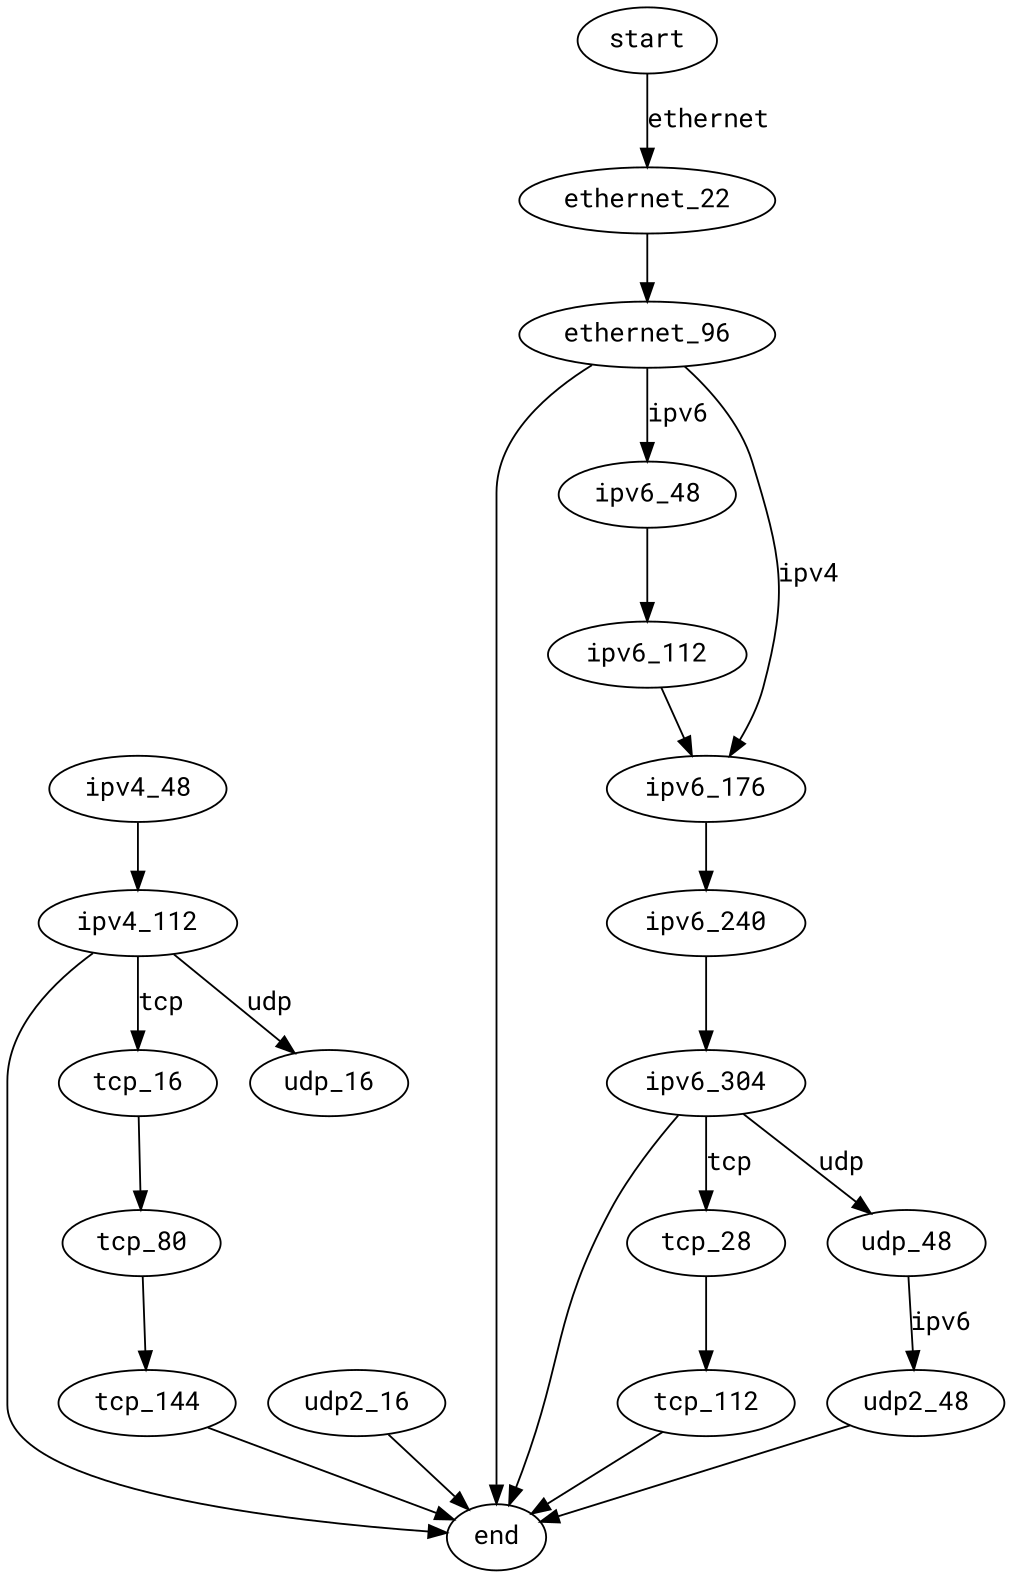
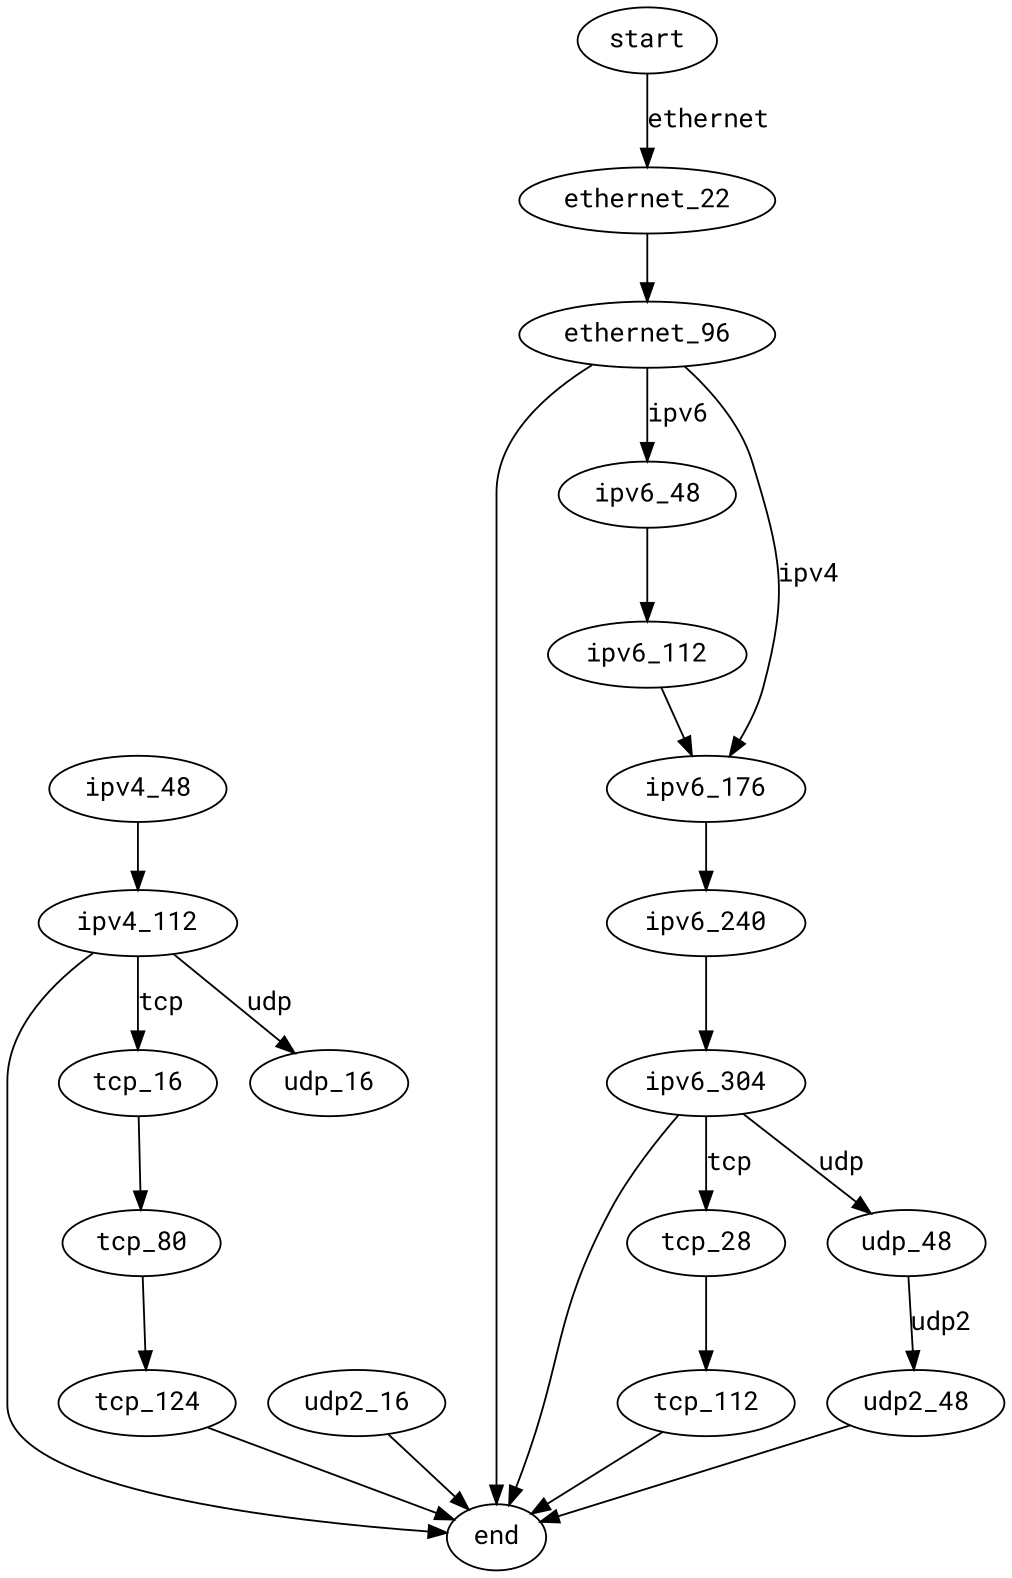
edge "udp_48" -> "udp2_48": label "ipv6" -> "udp2"
node "tcp_144": label "tcp_144" -> "tcp_124"
